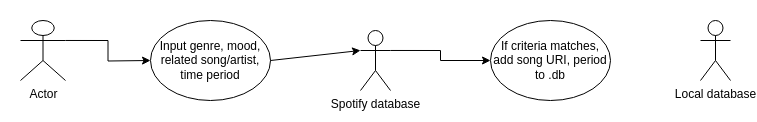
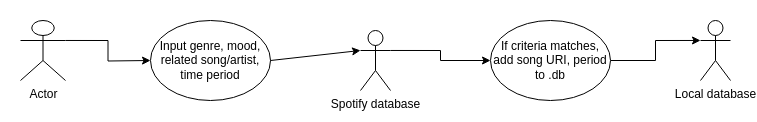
edge "If criteria matches, add song URI, period to .db" -> "Local database": added
